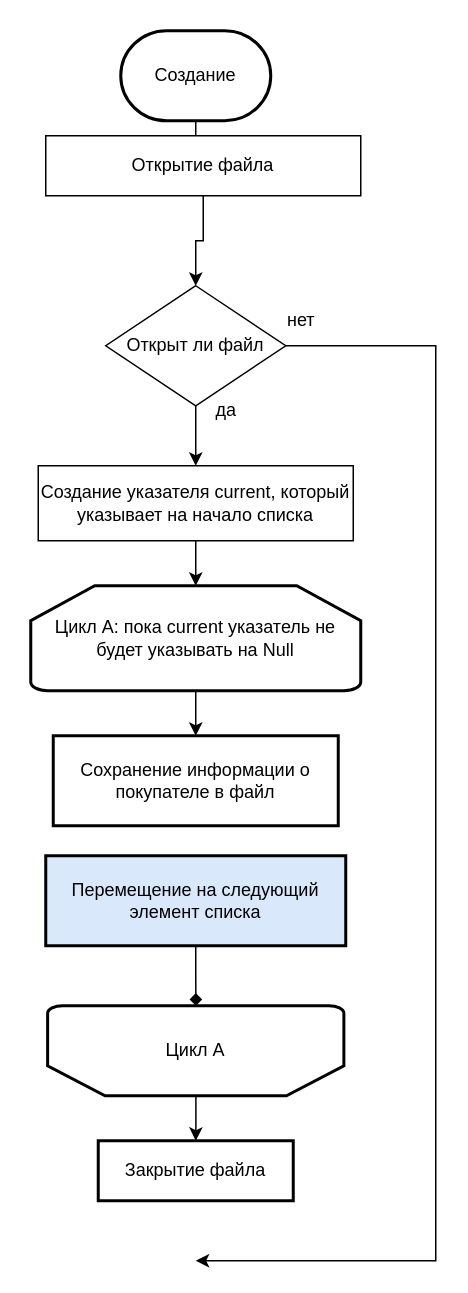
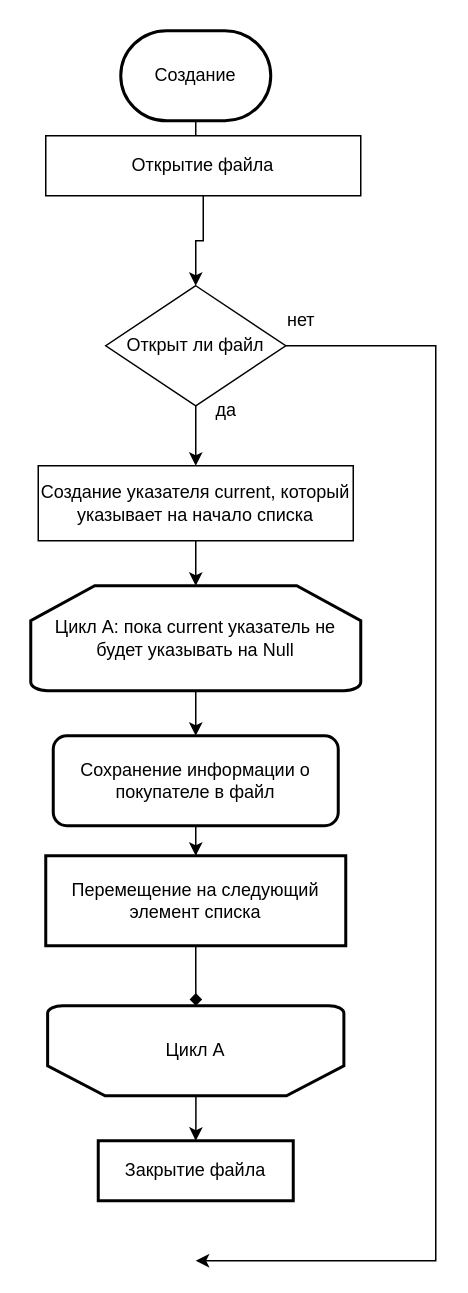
node "Сохранение информации о покупателе в файл": shape rectangle -> rounded rectangle
edge "Сохранение информации о покупателе в файл" -> "Перемещение на следующий элемент списка": added
node "Перемещение на следующий элемент списка": fillcolor #dae8fc -> #ffffff
